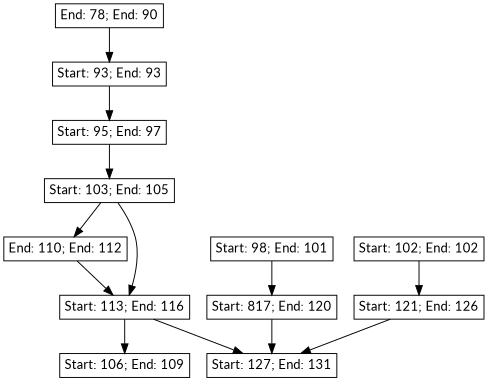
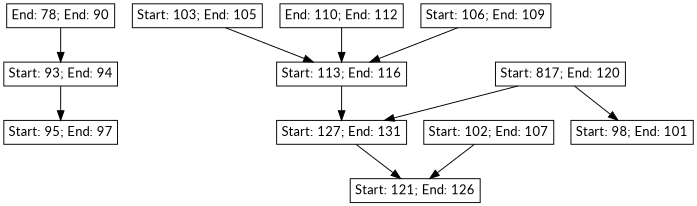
node "Start: 93; End: 93": label "Start: 93; End: 93" -> "Start: 93; End: 94"
edge "Start: 95; End: 97" -> "Start: 103; End: 105": removed
edge "Start: 103; End: 105" -> "End: 110; End: 112": removed
node "Start: 102; End: 102": label "Start: 102; End: 102" -> "Start: 102; End: 107"
edge "Start: 98; End: 101" -> "Start: 817; End: 120": reversed
edge "Start: 113; End: 116" -> "Start: 106; End: 109": reversed
edge "Start: 121; End: 126" -> "Start: 127; End: 131": reversed
